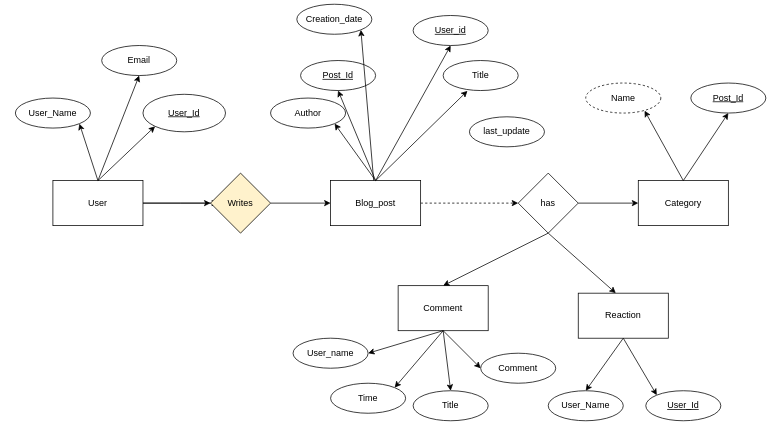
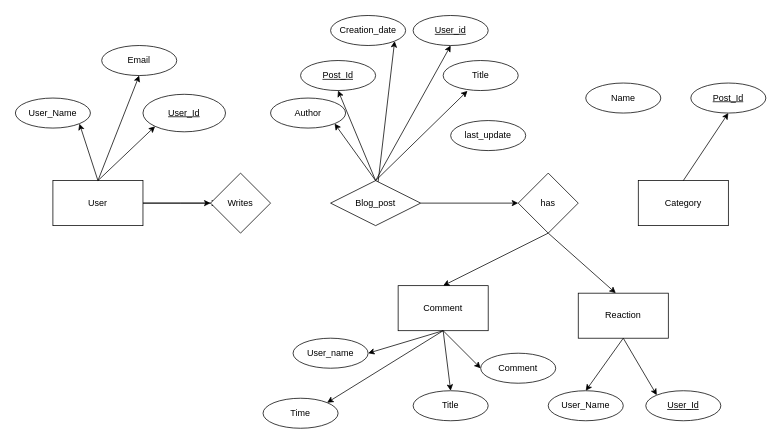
node "Creation_date": moved (334, 19) -> (368, 30)
node "Name": style dashed -> solid
node "last_update": moved (507, 132) -> (488, 135)
edge "Category" -> "Name": removed
node "Writes": fillcolor #fff2cc -> #ffffff
edge "Writes" -> "Blog_post": removed
node "Blog_post": shape rectangle -> diamond
edge "Blog_post" -> "has": style dashed -> solid
edge "has" -> "Category": removed
node "Time": moved (368, 398) -> (300, 413)
